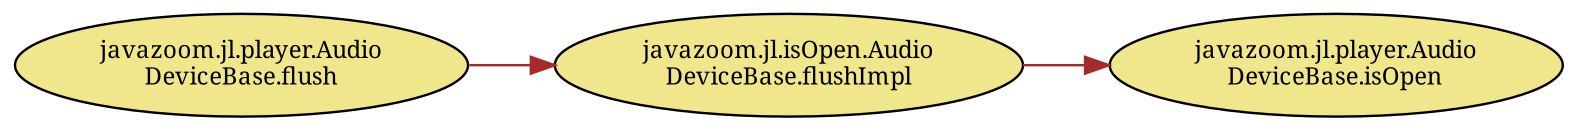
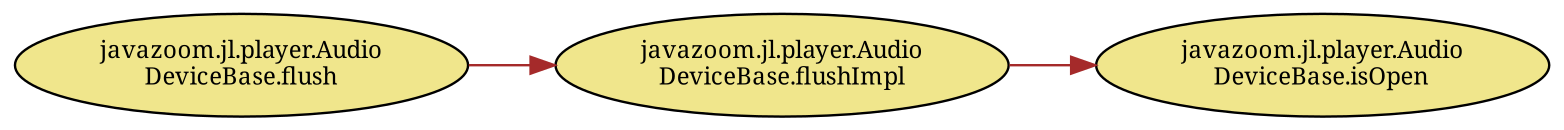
node "javazoom.jl.isOpen.Audio DeviceBase.flushImpl": label "javazoom.jl.isOpen.Audio DeviceBase.flushImpl" -> "javazoom.jl.player.Audio DeviceBase.flushImpl"
